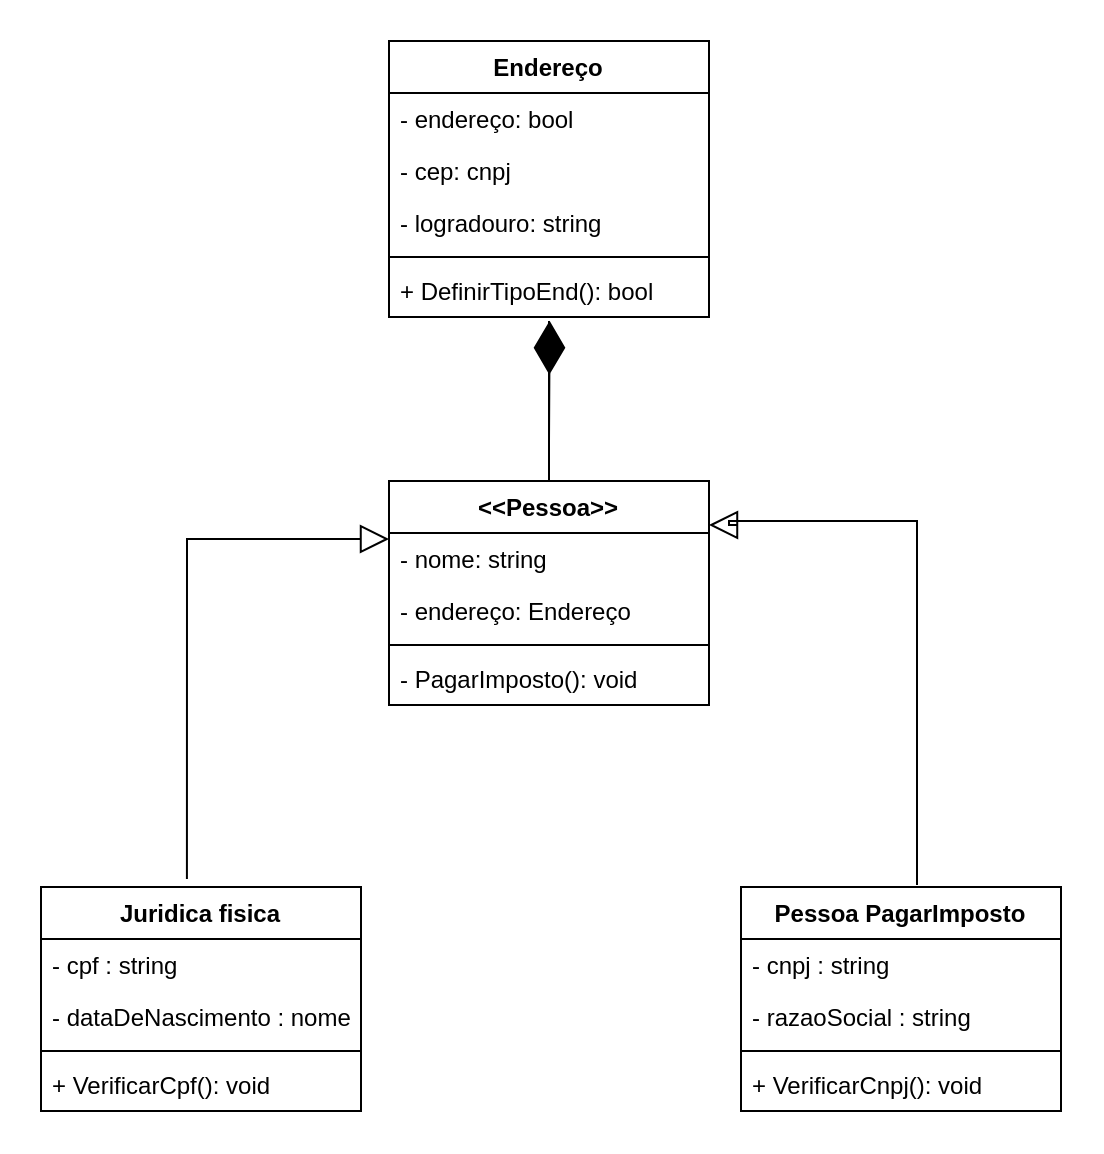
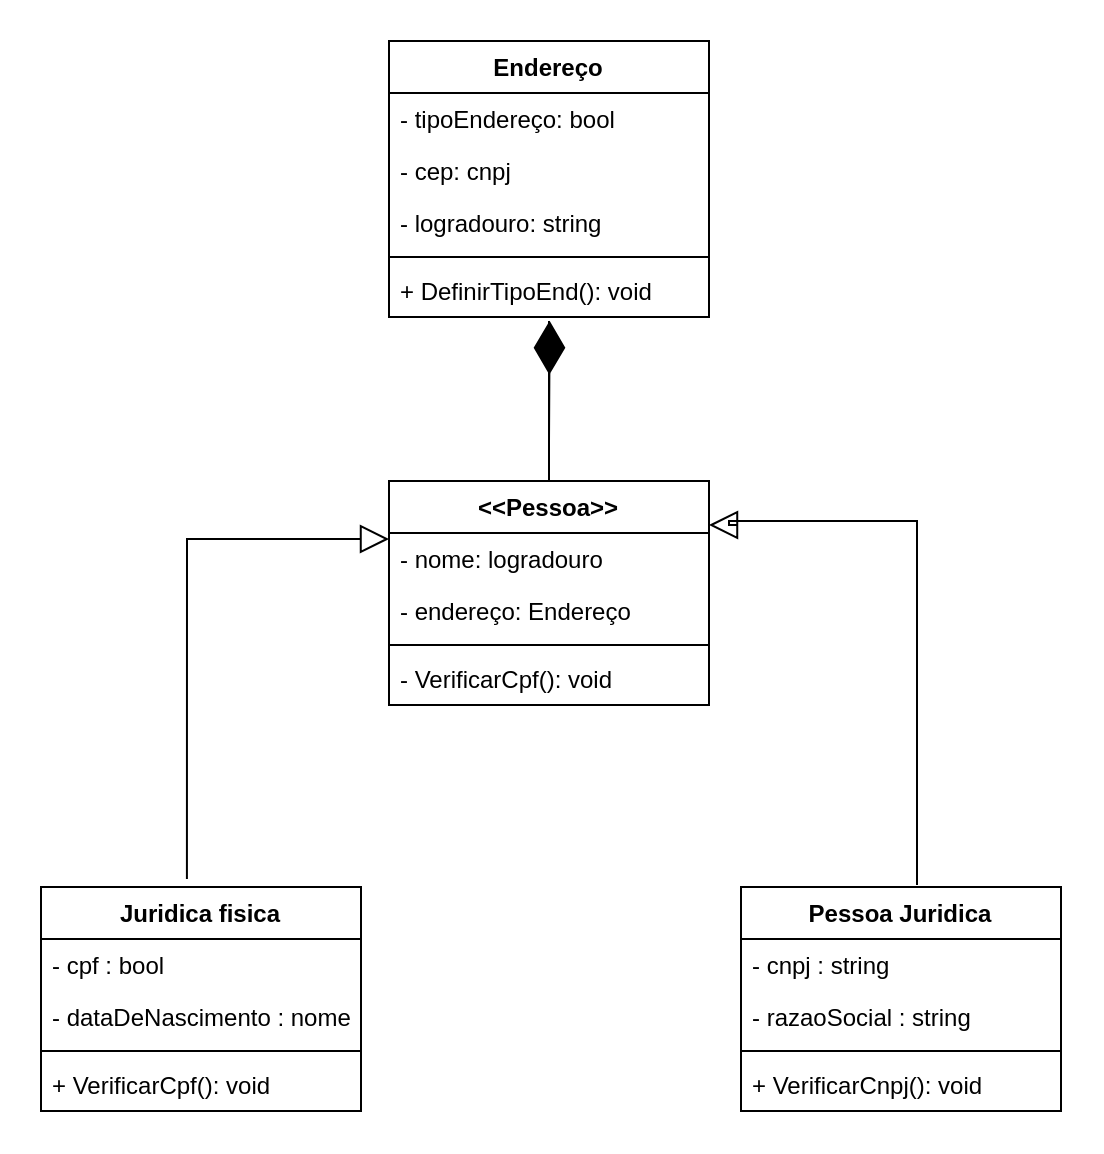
node "- endereço: bool": label "- endereço: bool" -> "- tipoEndereço: bool"
node "+ DefinirTipoEnd(): bool": label "+ DefinirTipoEnd(): bool" -> "+ DefinirTipoEnd(): void"
node "- nome: string": label "- nome: string" -> "- nome: logradouro"
node "- PagarImposto(): void": label "- PagarImposto(): void" -> "- VerificarCpf(): void"
node "Pessoa PagarImposto": label "Pessoa PagarImposto" -> "Pessoa Juridica"
node "- cpf : string": label "- cpf : string" -> "- cpf : bool"
